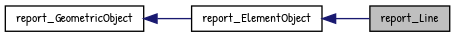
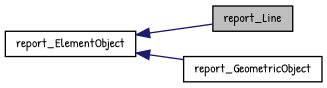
edge "report_ElementObject" -> "report_GeometricObject": reversed
